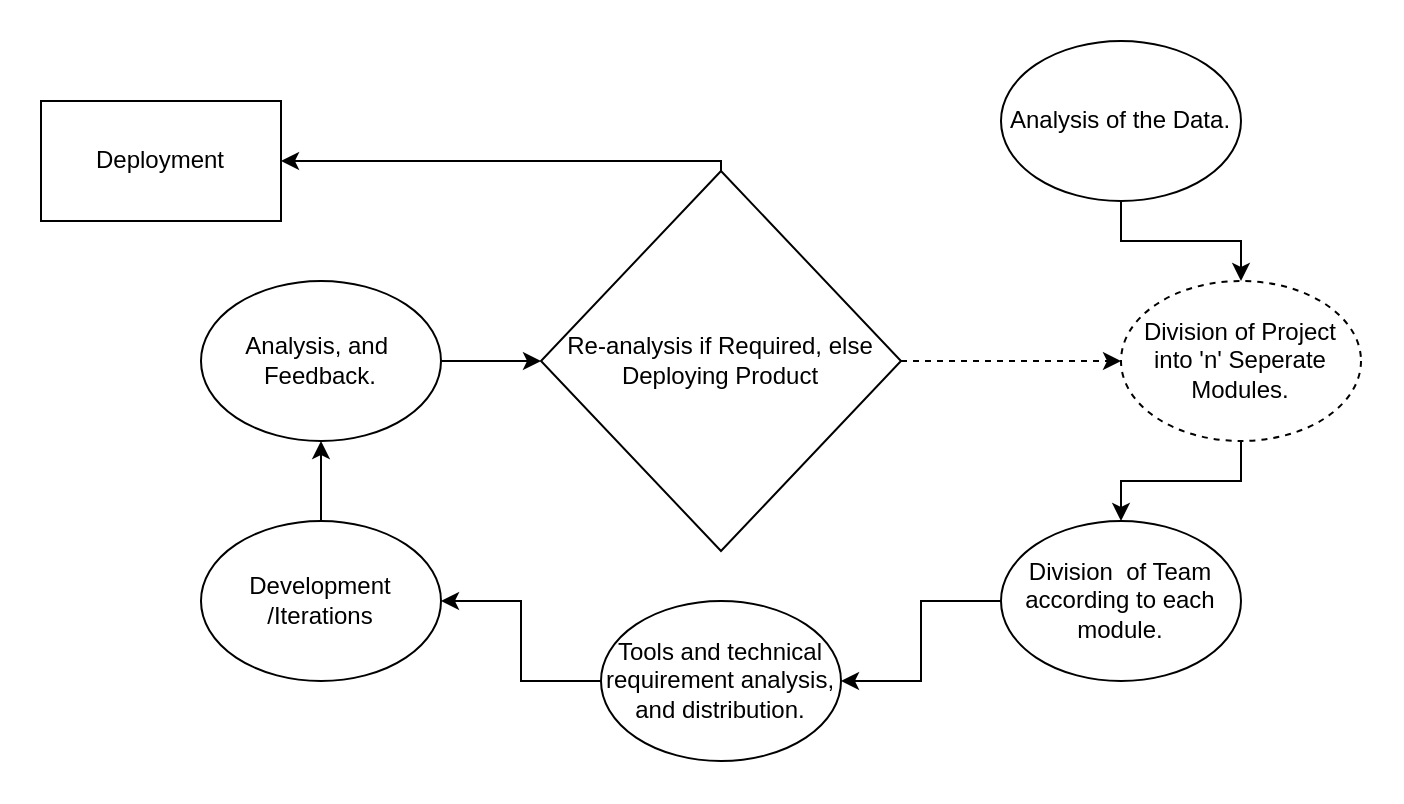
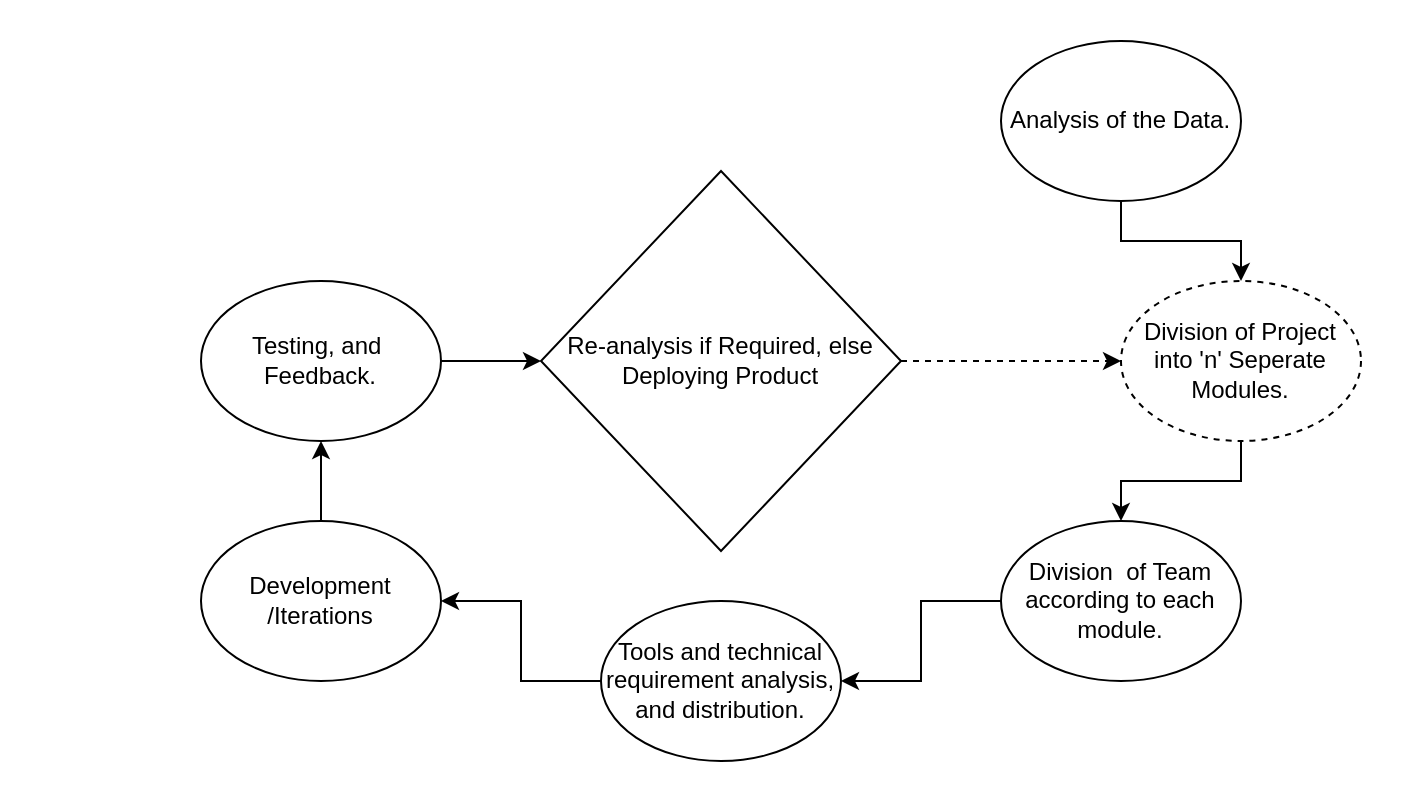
node "Deployment": removed
edge "Re-analysis if Required, else Deploying Product" -> "Deployment": removed
node "Analysis, and Feedback.": label "Analysis, and Feedback." -> "Testing, and Feedback."
